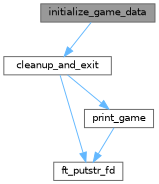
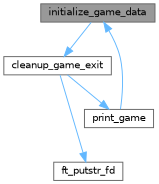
node "cleanup_and_exit": label "cleanup_and_exit" -> "cleanup_game_exit"
edge "print_game" -> "ft_putstr_fd": now "print_game" -> "initialize_game_data"
